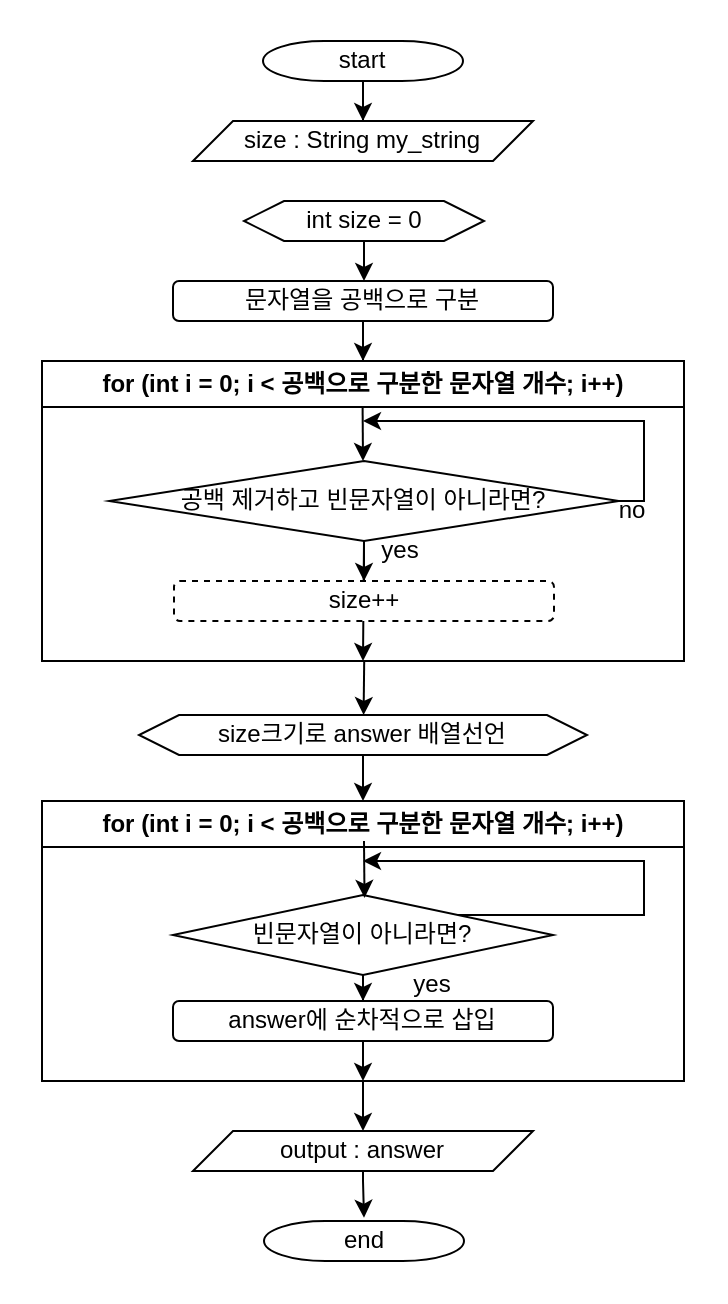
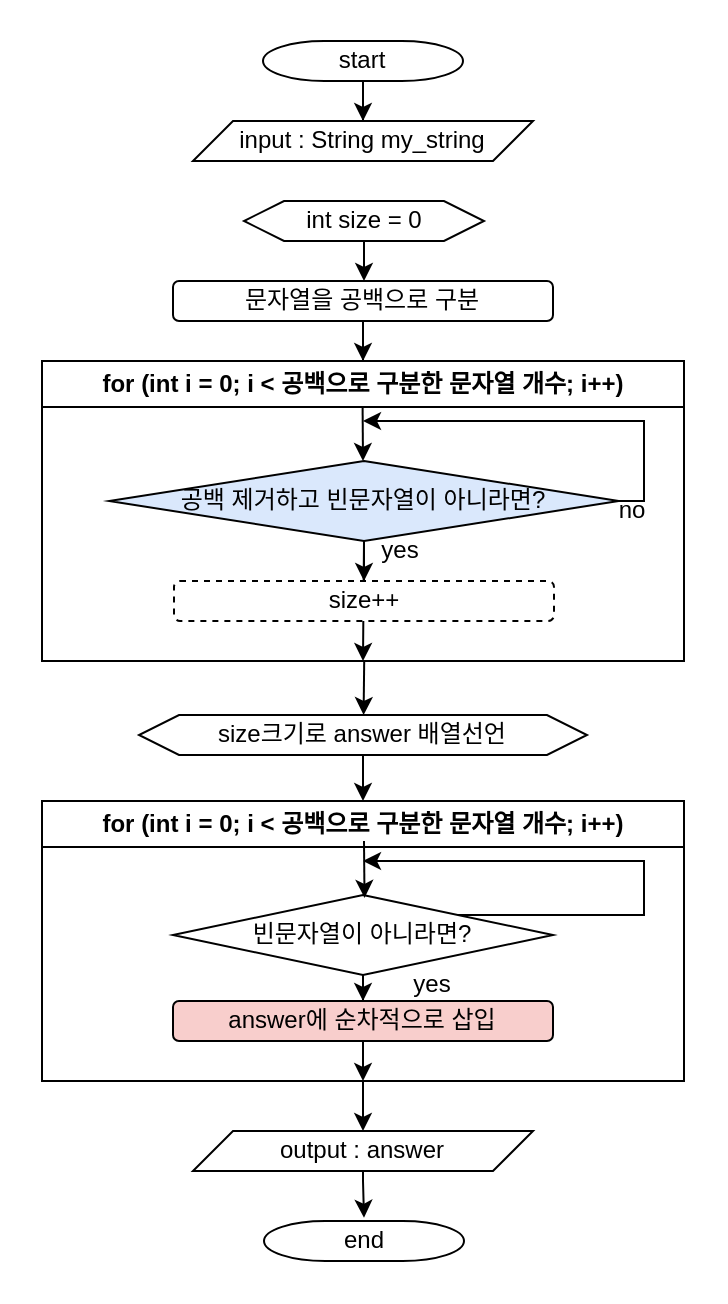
node "size : String my_string": label "size : String my_string" -> "input : String my_string"
node "공백 제거하고 빈문자열이 아니라면?": fillcolor #ffffff -> #dae8fc
node "answer에 순차적으로 삽입": fillcolor #ffffff -> #f8cecc
